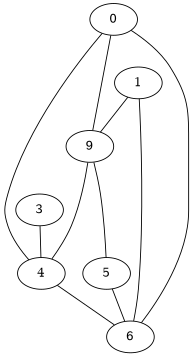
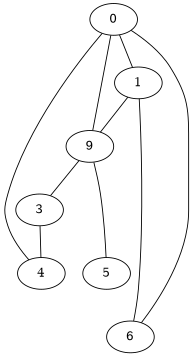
edge "0" -- "1": added
edge "9" -- "4": now "9" -- "3"
edge "4" -- "6": removed
edge "5" -- "6": removed
